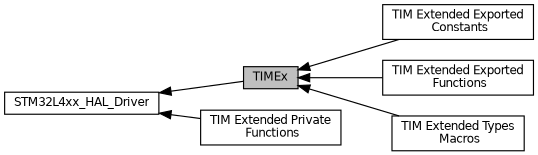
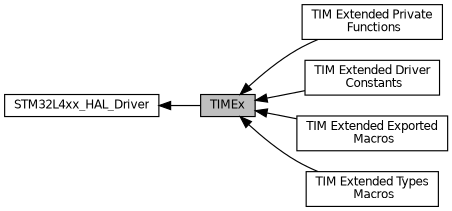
node "TIM Extended Exported Constants": label "TIM Extended Exported Constants" -> "TIM Extended Driver Constants"
node "TIM Extended Exported Functions": label "TIM Extended Exported Functions" -> "TIM Extended Exported Macros"
edge "TIM Extended Private Functions" -> "STM32L4xx_HAL_Driver": now "TIM Extended Private Functions" -> "TIMEx"
